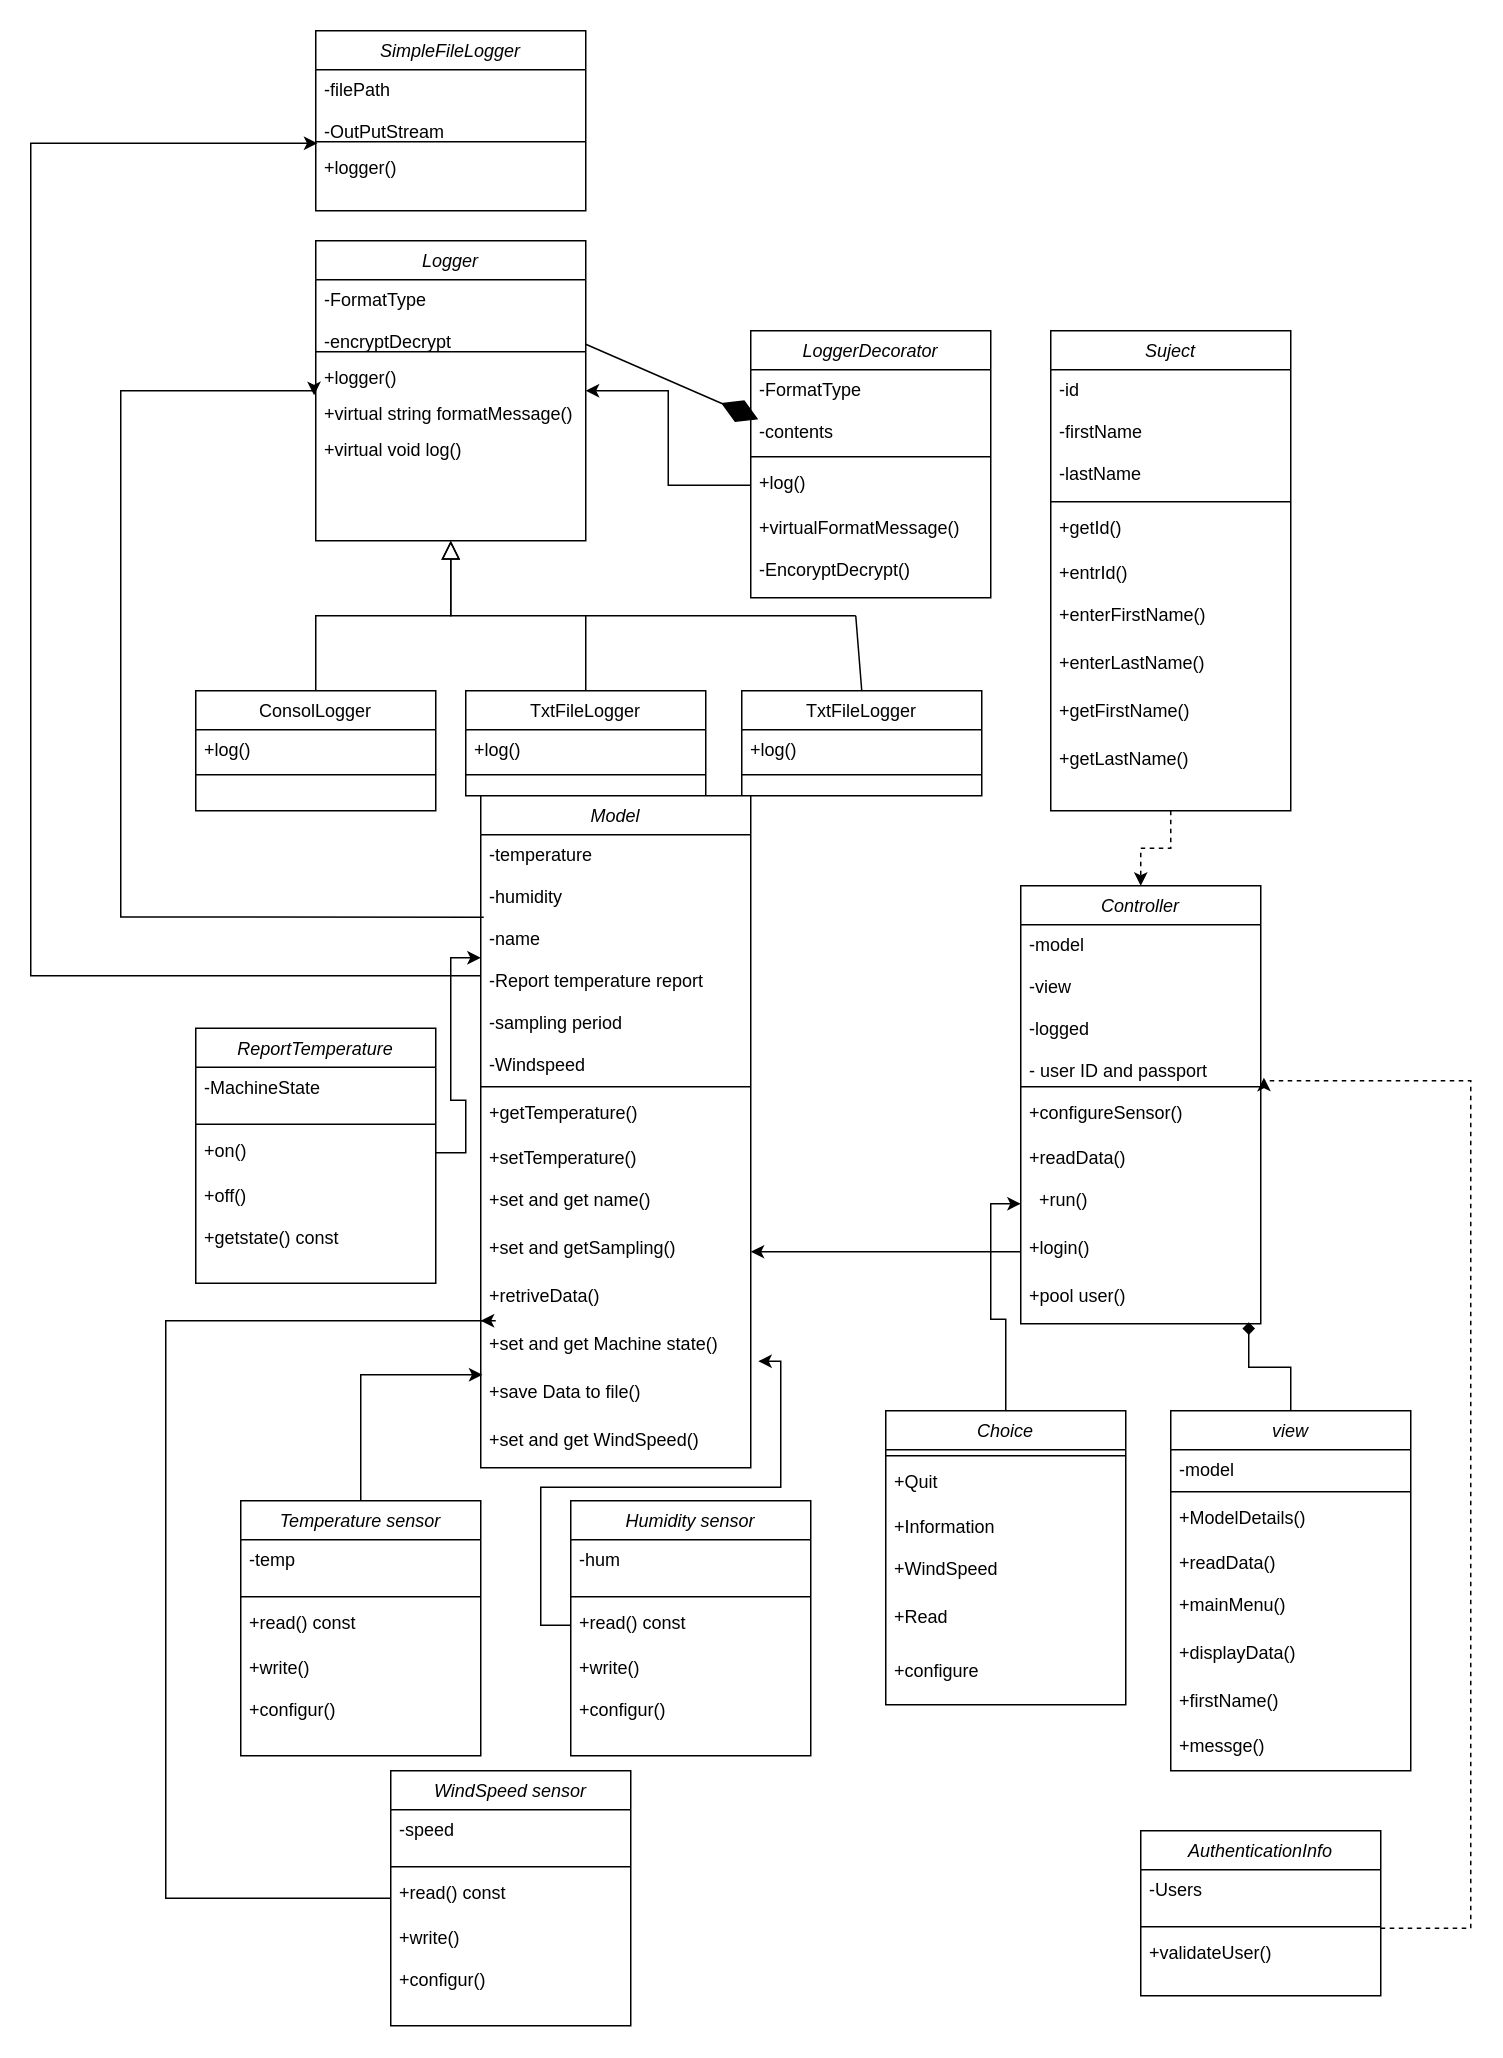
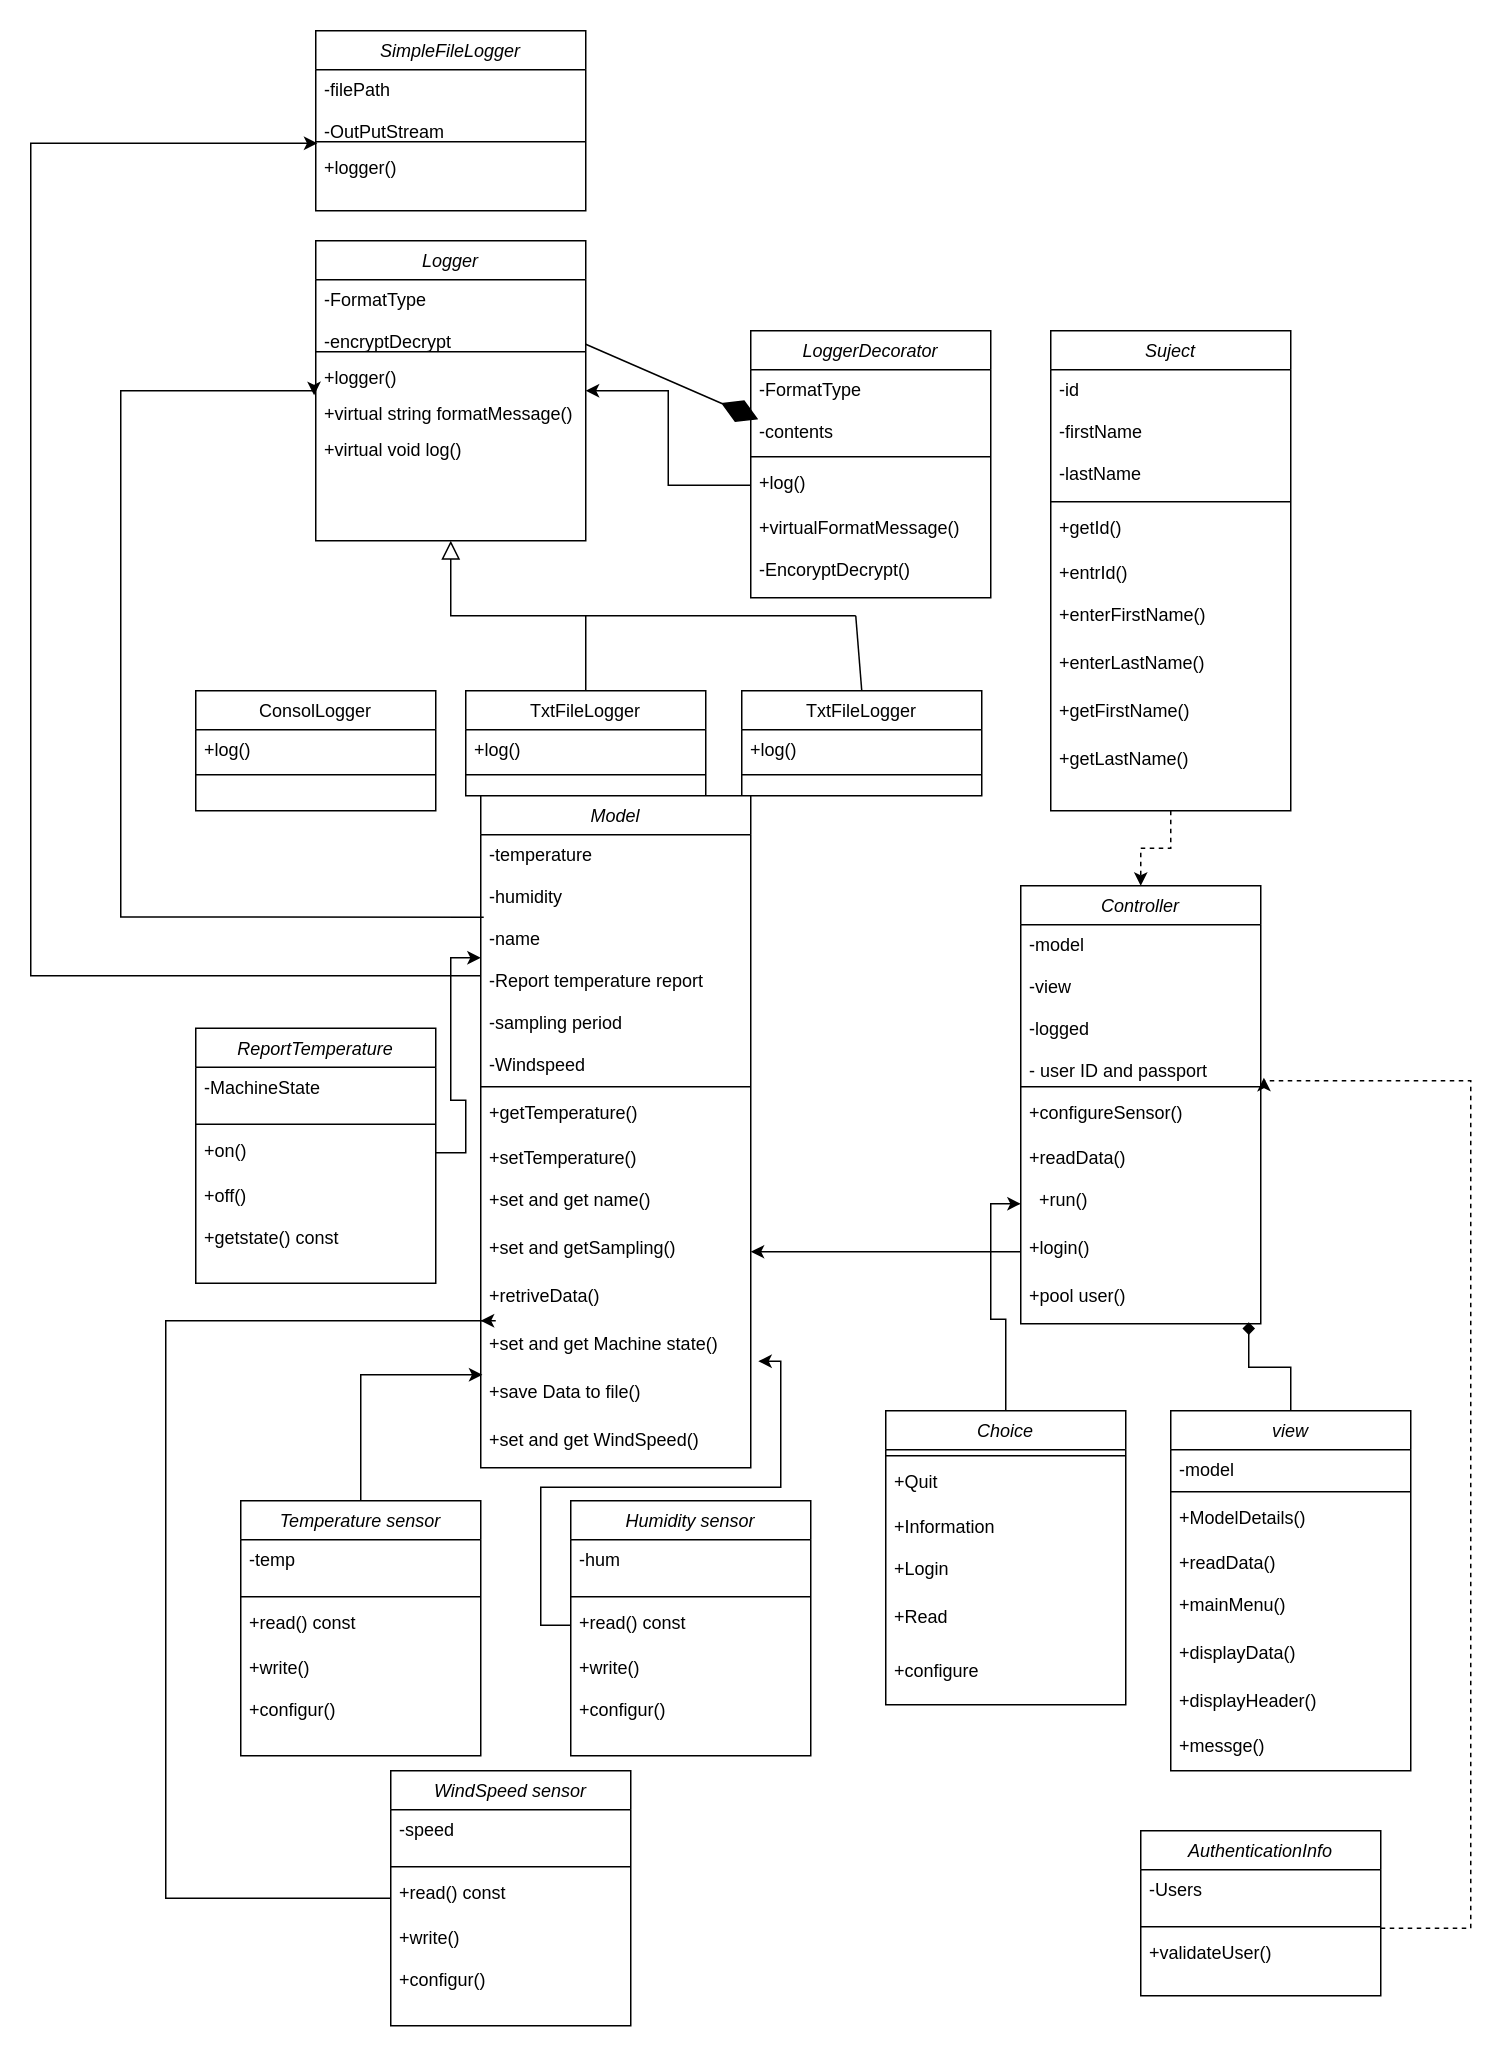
edge "ConsolLogger" -> "Logger": removed
node "+WindSpeed": label "+WindSpeed" -> "+Login"
node "+firstName()": label "+firstName()" -> "+displayHeader()"
